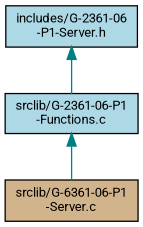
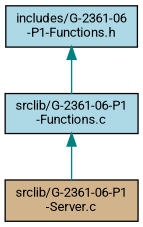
node "includes/G-2361-06 -P1-Server.h": label "includes/G-2361-06 -P1-Server.h" -> "includes/G-2361-06 -P1-Functions.h"
node "srclib/G-6361-06-P1 -Server.c": label "srclib/G-6361-06-P1 -Server.c" -> "srclib/G-2361-06-P1 -Server.c"
